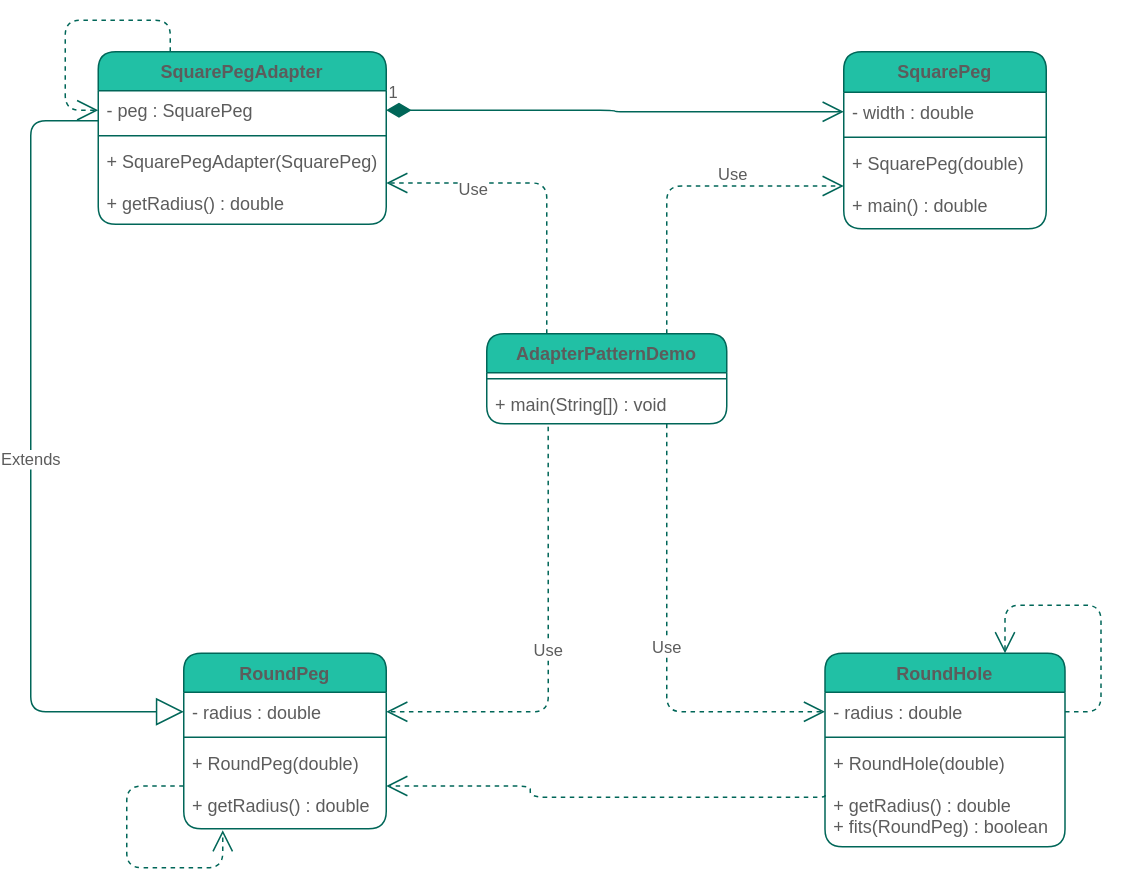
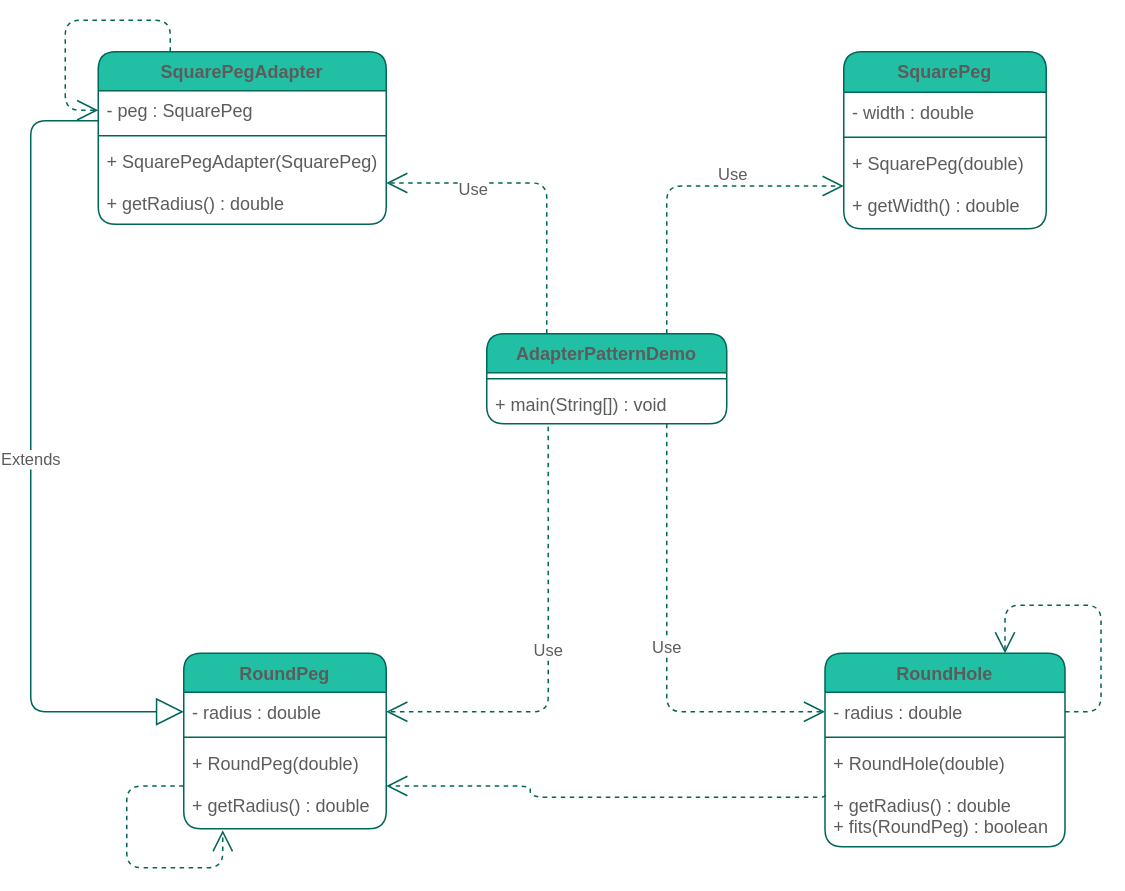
edge "- peg : SquarePeg" -- "- width : double": removed, label "1"
node "+ SquarePeg(double) + main() : double": label "+ SquarePeg(double) + main() : double" -> "+ SquarePeg(double) + getWidth() : double"
